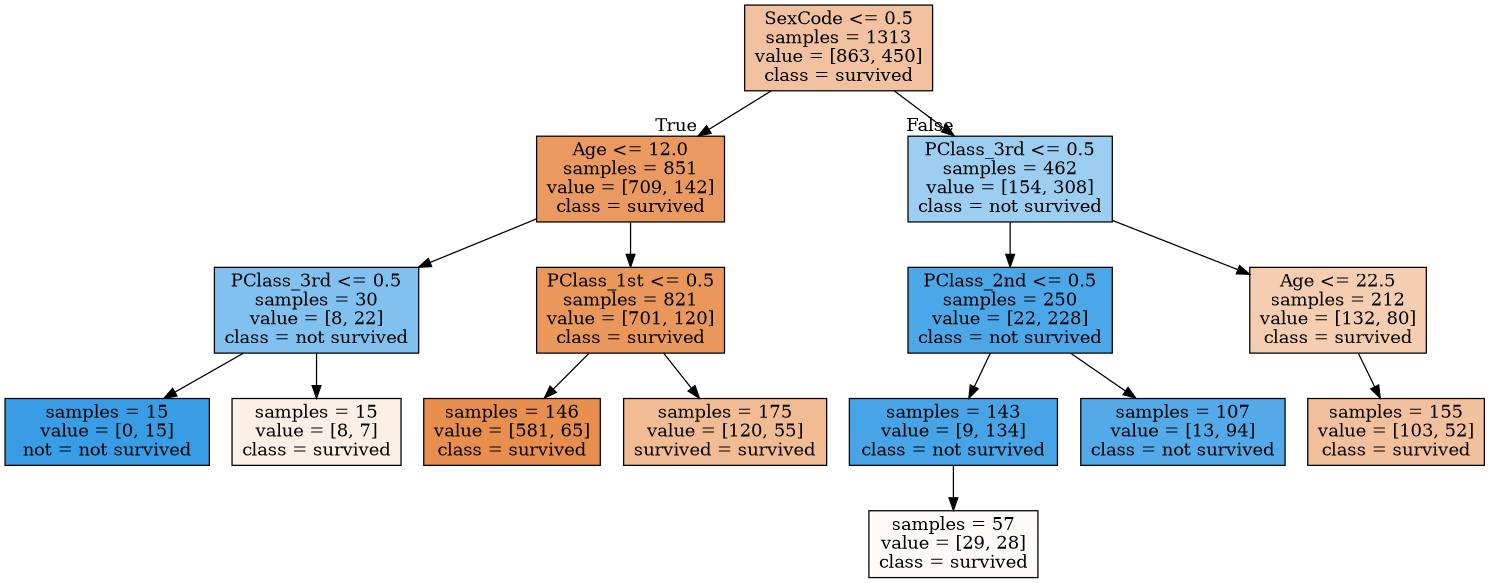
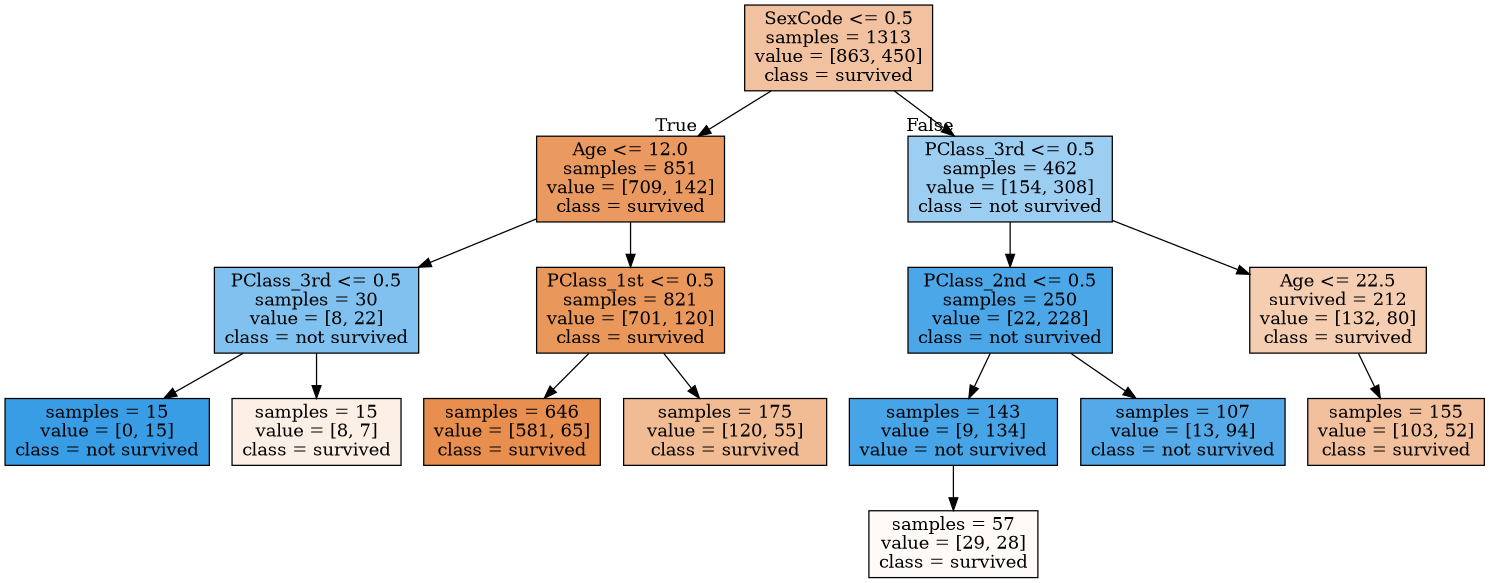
node "Age <= 22.5 samples = 212 value = [132, 80] class = survived": label "Age <= 22.5 samples = 212 value = [132, 80] class = survived" -> "Age <= 22.5 survived = 212 value = [132, 80] class = survived"
node "samples = 15 value = [0, 15] not = not survived": label "samples = 15 value = [0, 15] not = not survived" -> "samples = 15 value = [0, 15] class = not survived"
node "samples = 146 value = [581, 65] class = survived": label "samples = 146 value = [581, 65] class = survived" -> "samples = 646 value = [581, 65] class = survived"
node "samples = 175 value = [120, 55] survived = survived": label "samples = 175 value = [120, 55] survived = survived" -> "samples = 175 value = [120, 55] class = survived"
node "samples = 143 value = [9, 134] class = not survived": label "samples = 143 value = [9, 134] class = not survived" -> "samples = 143 value = [9, 134] value = not survived"
